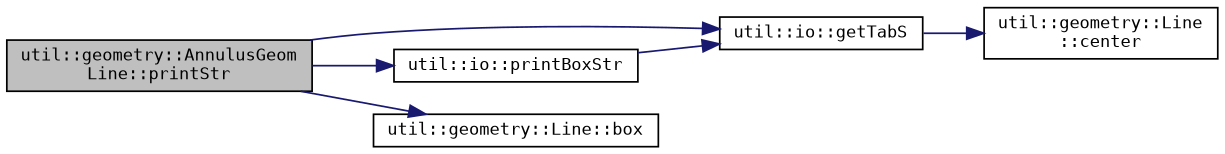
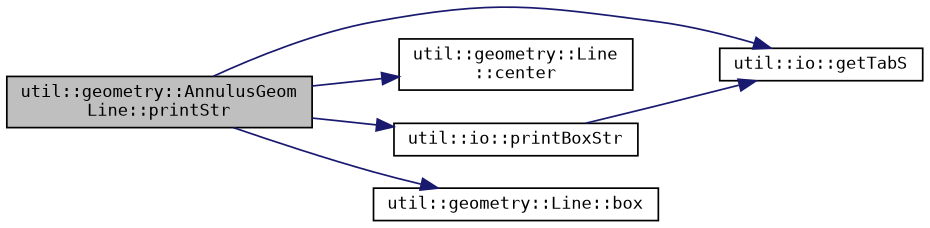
edge "util::io::getTabS" -> "util::geometry::Line ::center": now "util::geometry::AnnulusGeom Line::printStr" -> "util::geometry::Line ::center"
